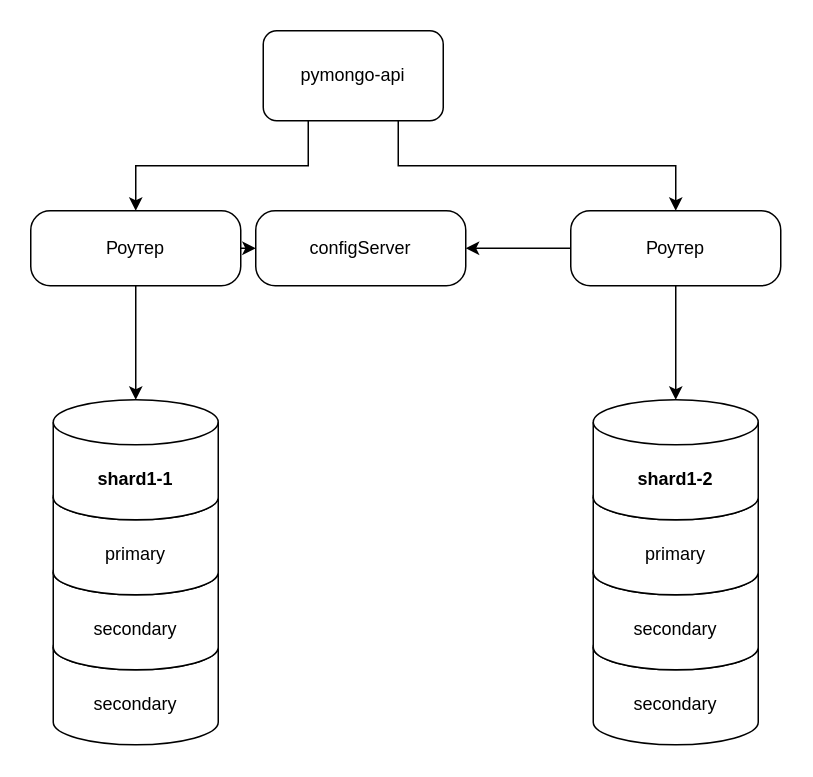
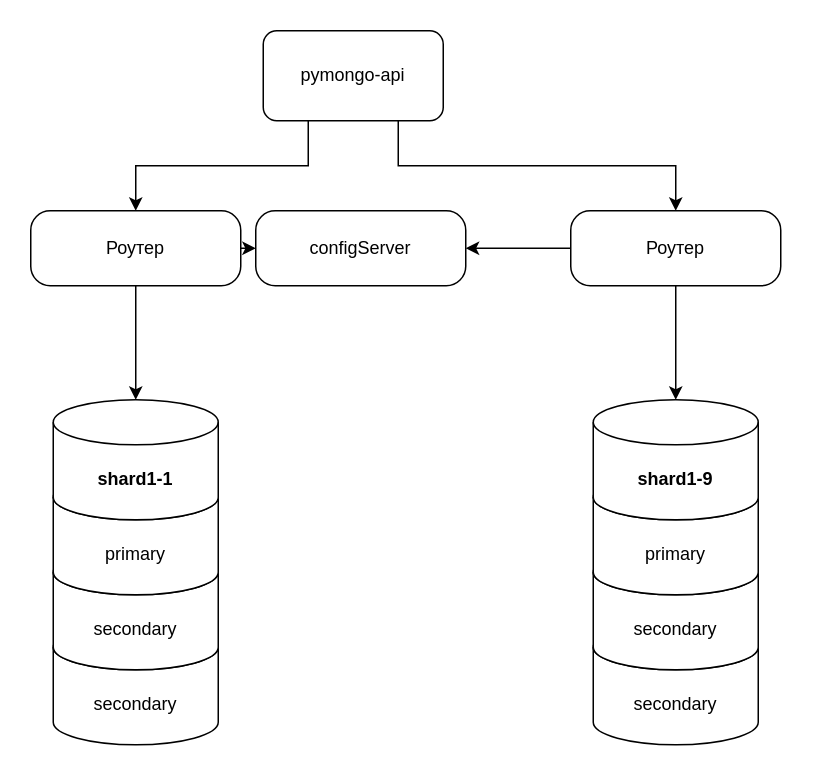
node "shard1-2": label "shard1-2" -> "shard1-9"
